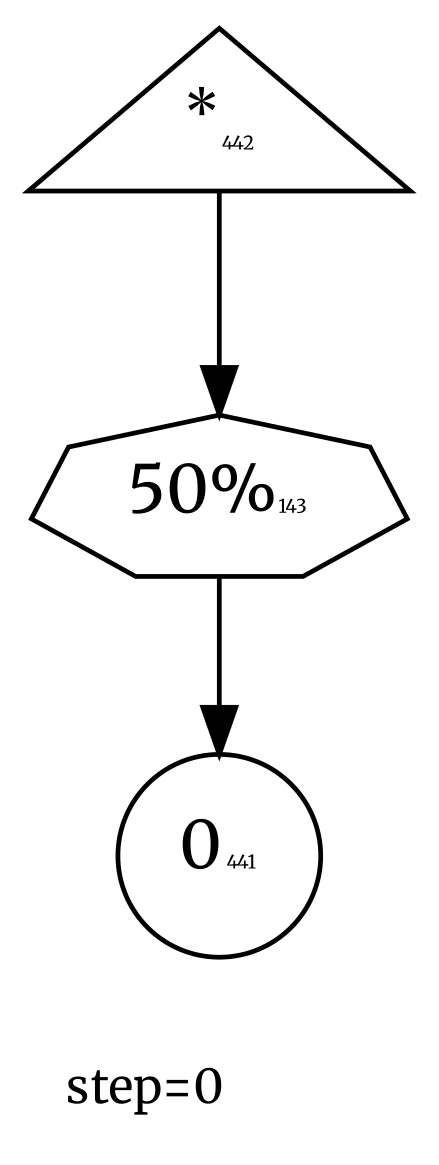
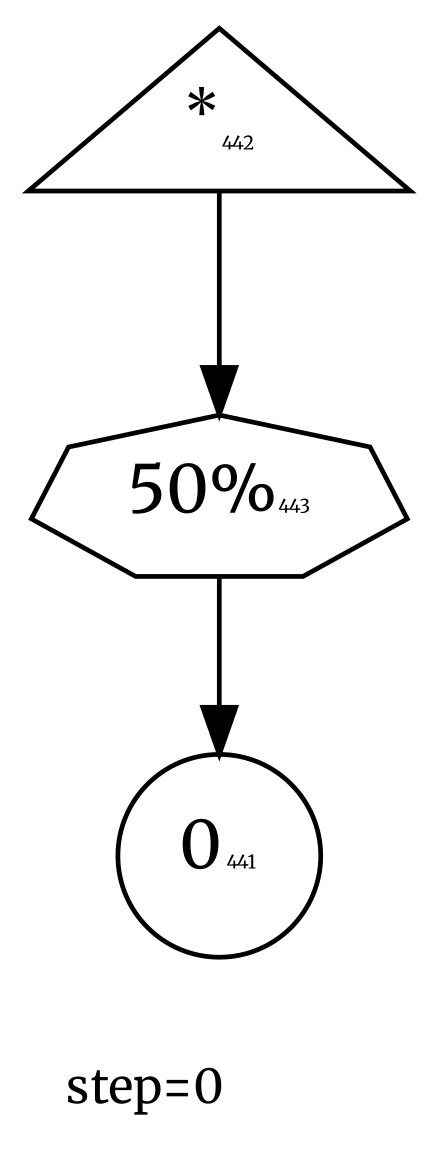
node "50%": text "143" -> "443"
